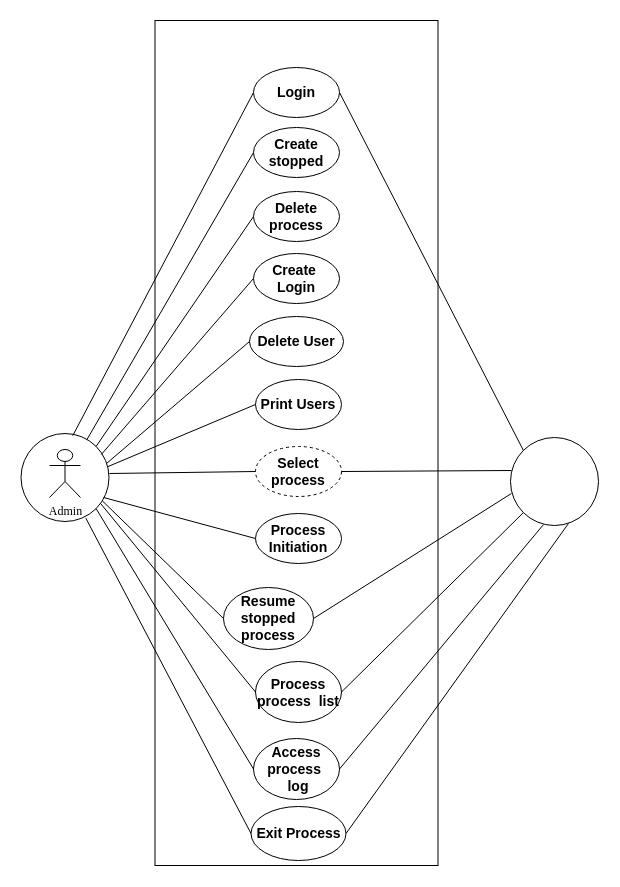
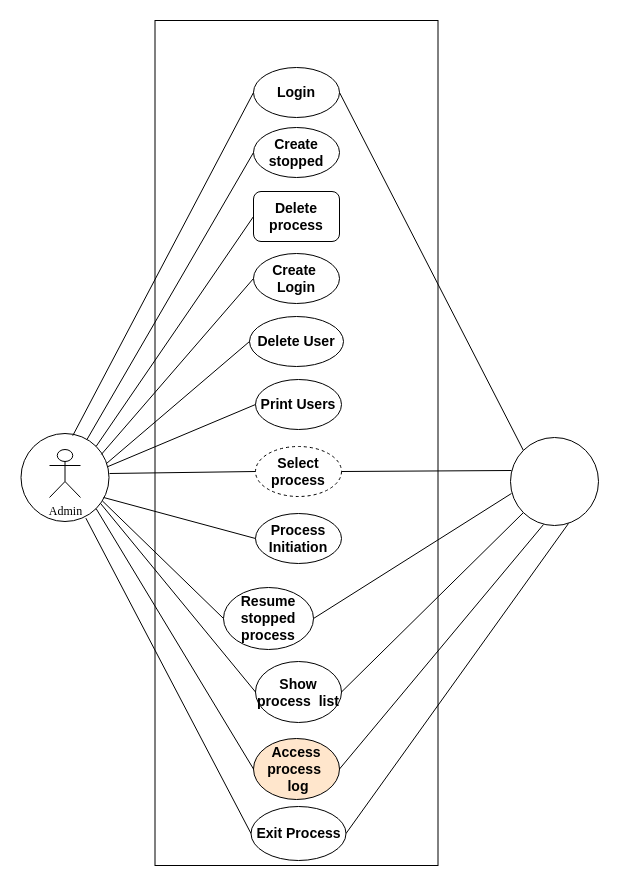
node "Delete process": shape ellipse -> rounded rectangle
node "Process process list": label "Process process list" -> "Show process list"
node "Access process log": fillcolor #ffffff -> #ffe6cc
